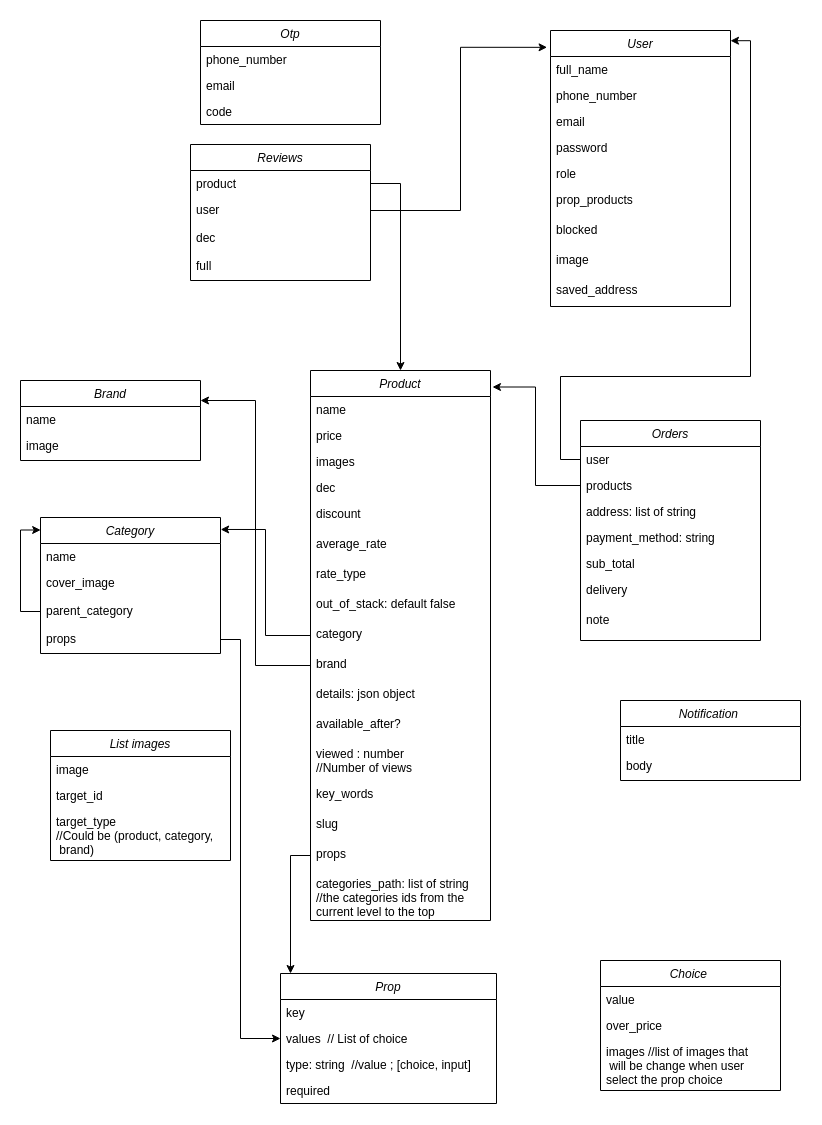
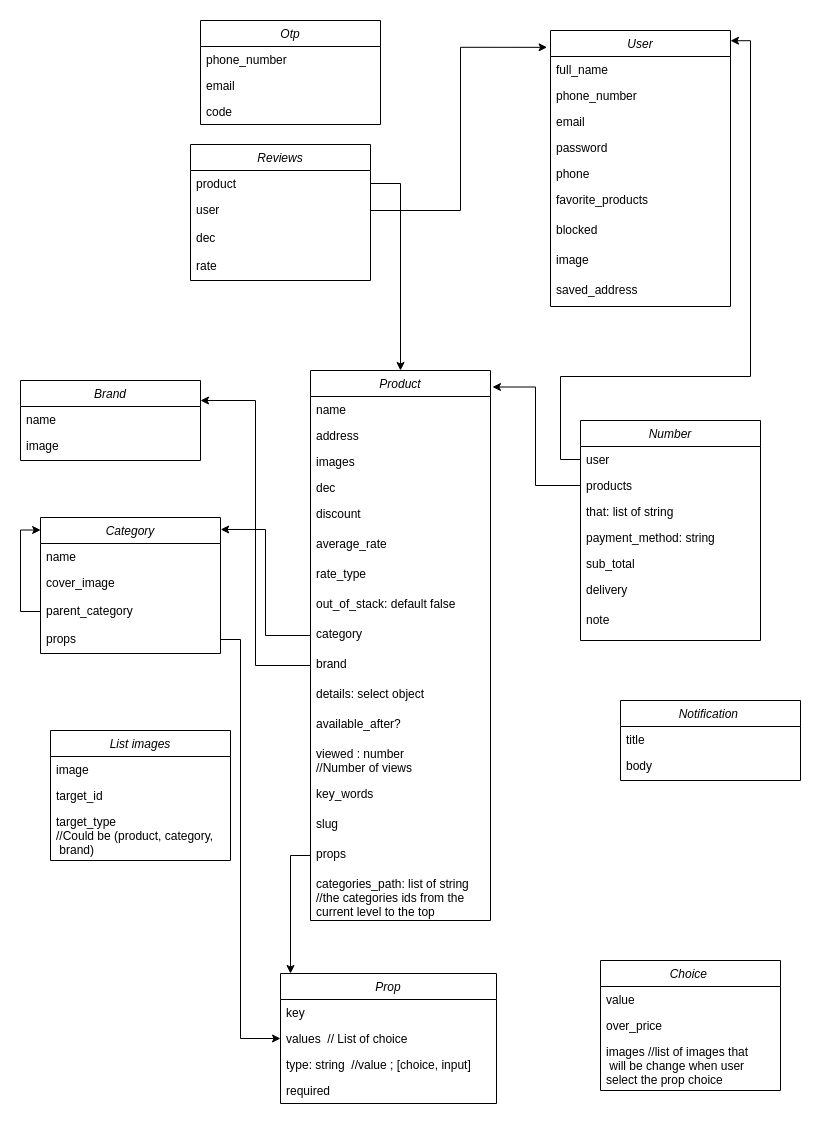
node "role": label "role" -> "phone"
node "prop_products": label "prop_products" -> "favorite_products"
node "full": label "full" -> "rate"
node "Orders": label "Orders" -> "Number"
node "price": label "price" -> "address"
node "address: list of string": label "address: list of string" -> "that: list of string"
node "details: json object": label "details: json object" -> "details: select object"
